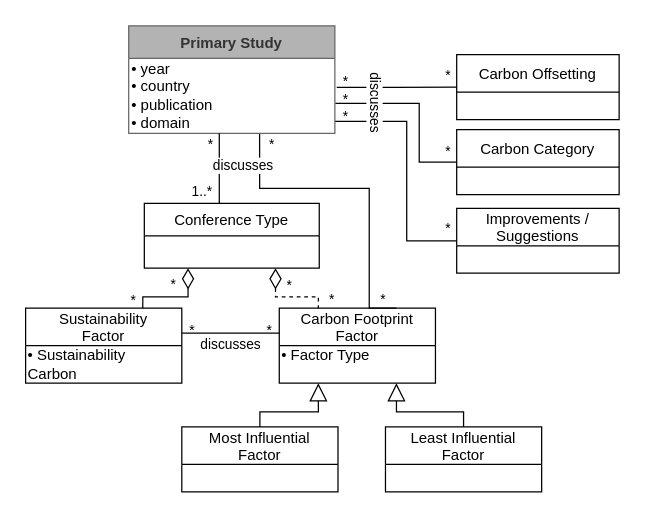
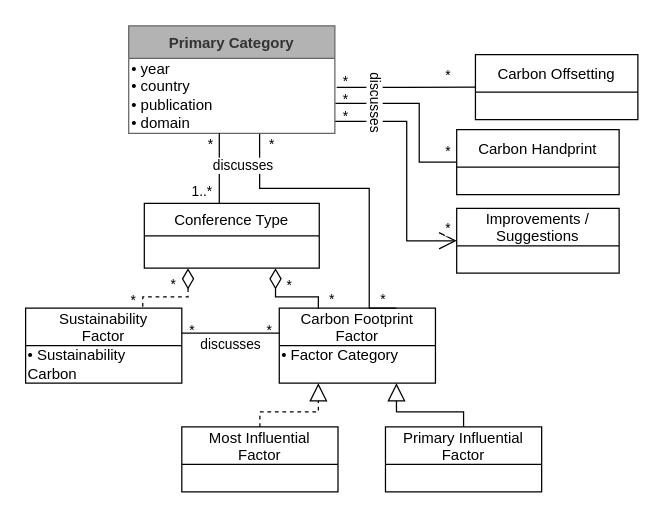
node "Primary Study": label "Primary Study" -> "Primary Category"
node "Carbon Offsetting": moved (538, 87) -> (557, 87)
node "Carbon Category": label "Carbon Category" -> "Carbon Handprint"
edge "• year • country • publication • domain" -- "Improvements / Suggestions": arrowhead none -> open
edge "Sustainability Factor" -> "Conference Type": style solid -> dashed
edge "Carbon Footprint Factor" -> "Conference Type": style dashed -> solid
node "• Factor Type": label "• Factor Type" -> "• Factor Category"
edge "Most Influential Factor" -> "Carbon Footprint Factor": style solid -> dashed
node "Least Influential Factor": label "Least Influential Factor" -> "Primary Influential Factor"
